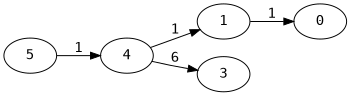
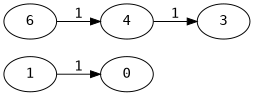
edge "4" -> "1": removed, label "1"
node "5": label "5" -> "6"
edge "4" -> "3": label "6" -> "1"
